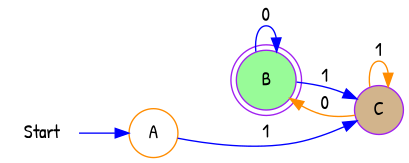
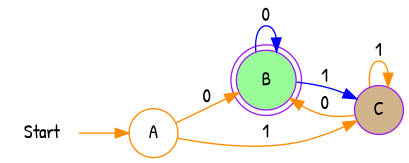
edge "A" -> "B": added, label "0"
edge "Start" -> "A": color blue -> darkorange
edge "A" -> "C": color blue -> darkorange
